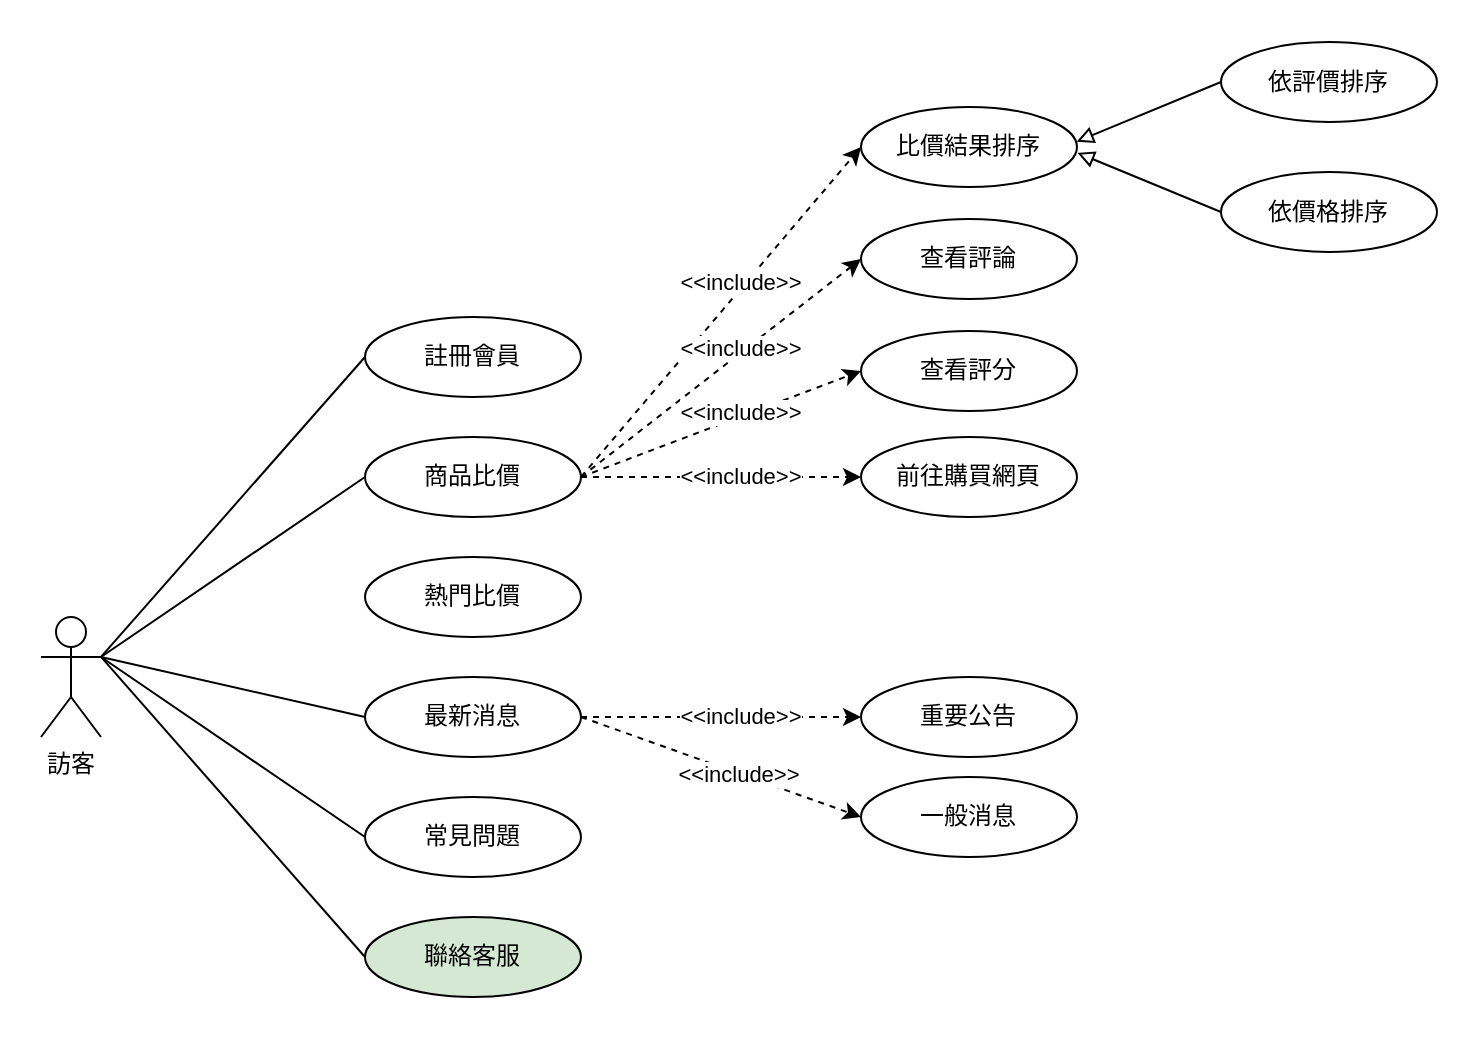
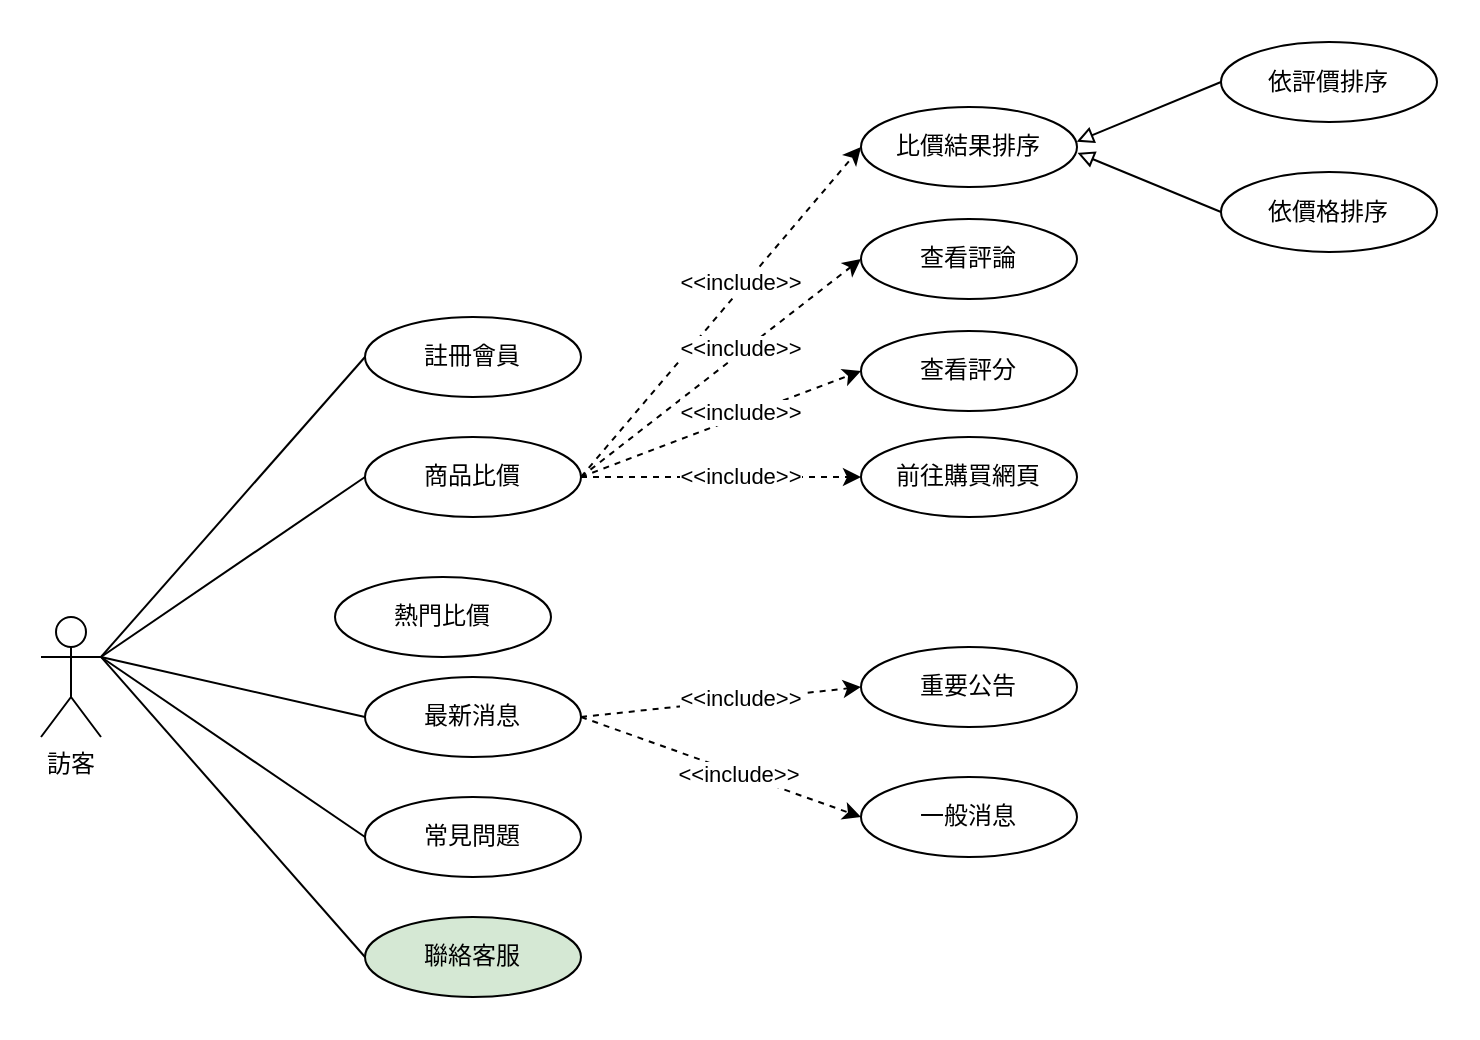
node "熱門比價": moved (473, 597) -> (443, 617)
node "重要公告": moved (969, 717) -> (969, 687)
